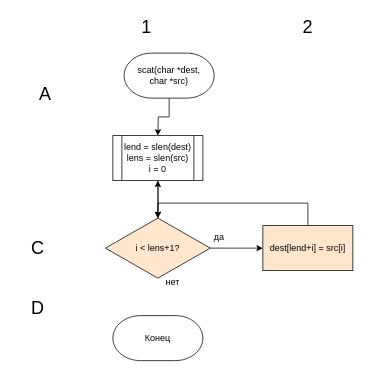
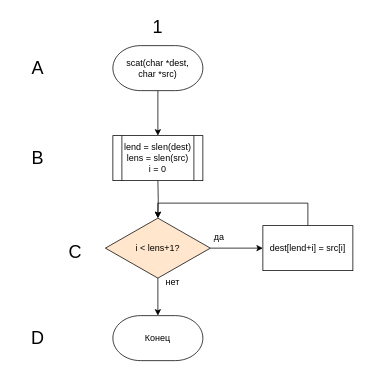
node "1": moved (147, 27) -> (158, 27)
node "2": removed
node "scat(char *dest, char *src)": moved (169, 75) -> (158, 68)
node "A": moved (45, 94) -> (38, 68)
node "B": added
edge "i < lens+1?" -> "lend = slen(dest)lens = slen(src)i = 0": now "i < lens+1?" -> "Конец"
node "C": moved (38, 248) -> (75, 252)
node "dest[lend+i] = src[i]": fillcolor #ffe6cc -> #ffffff
node "D": moved (38, 308) -> (38, 338)
